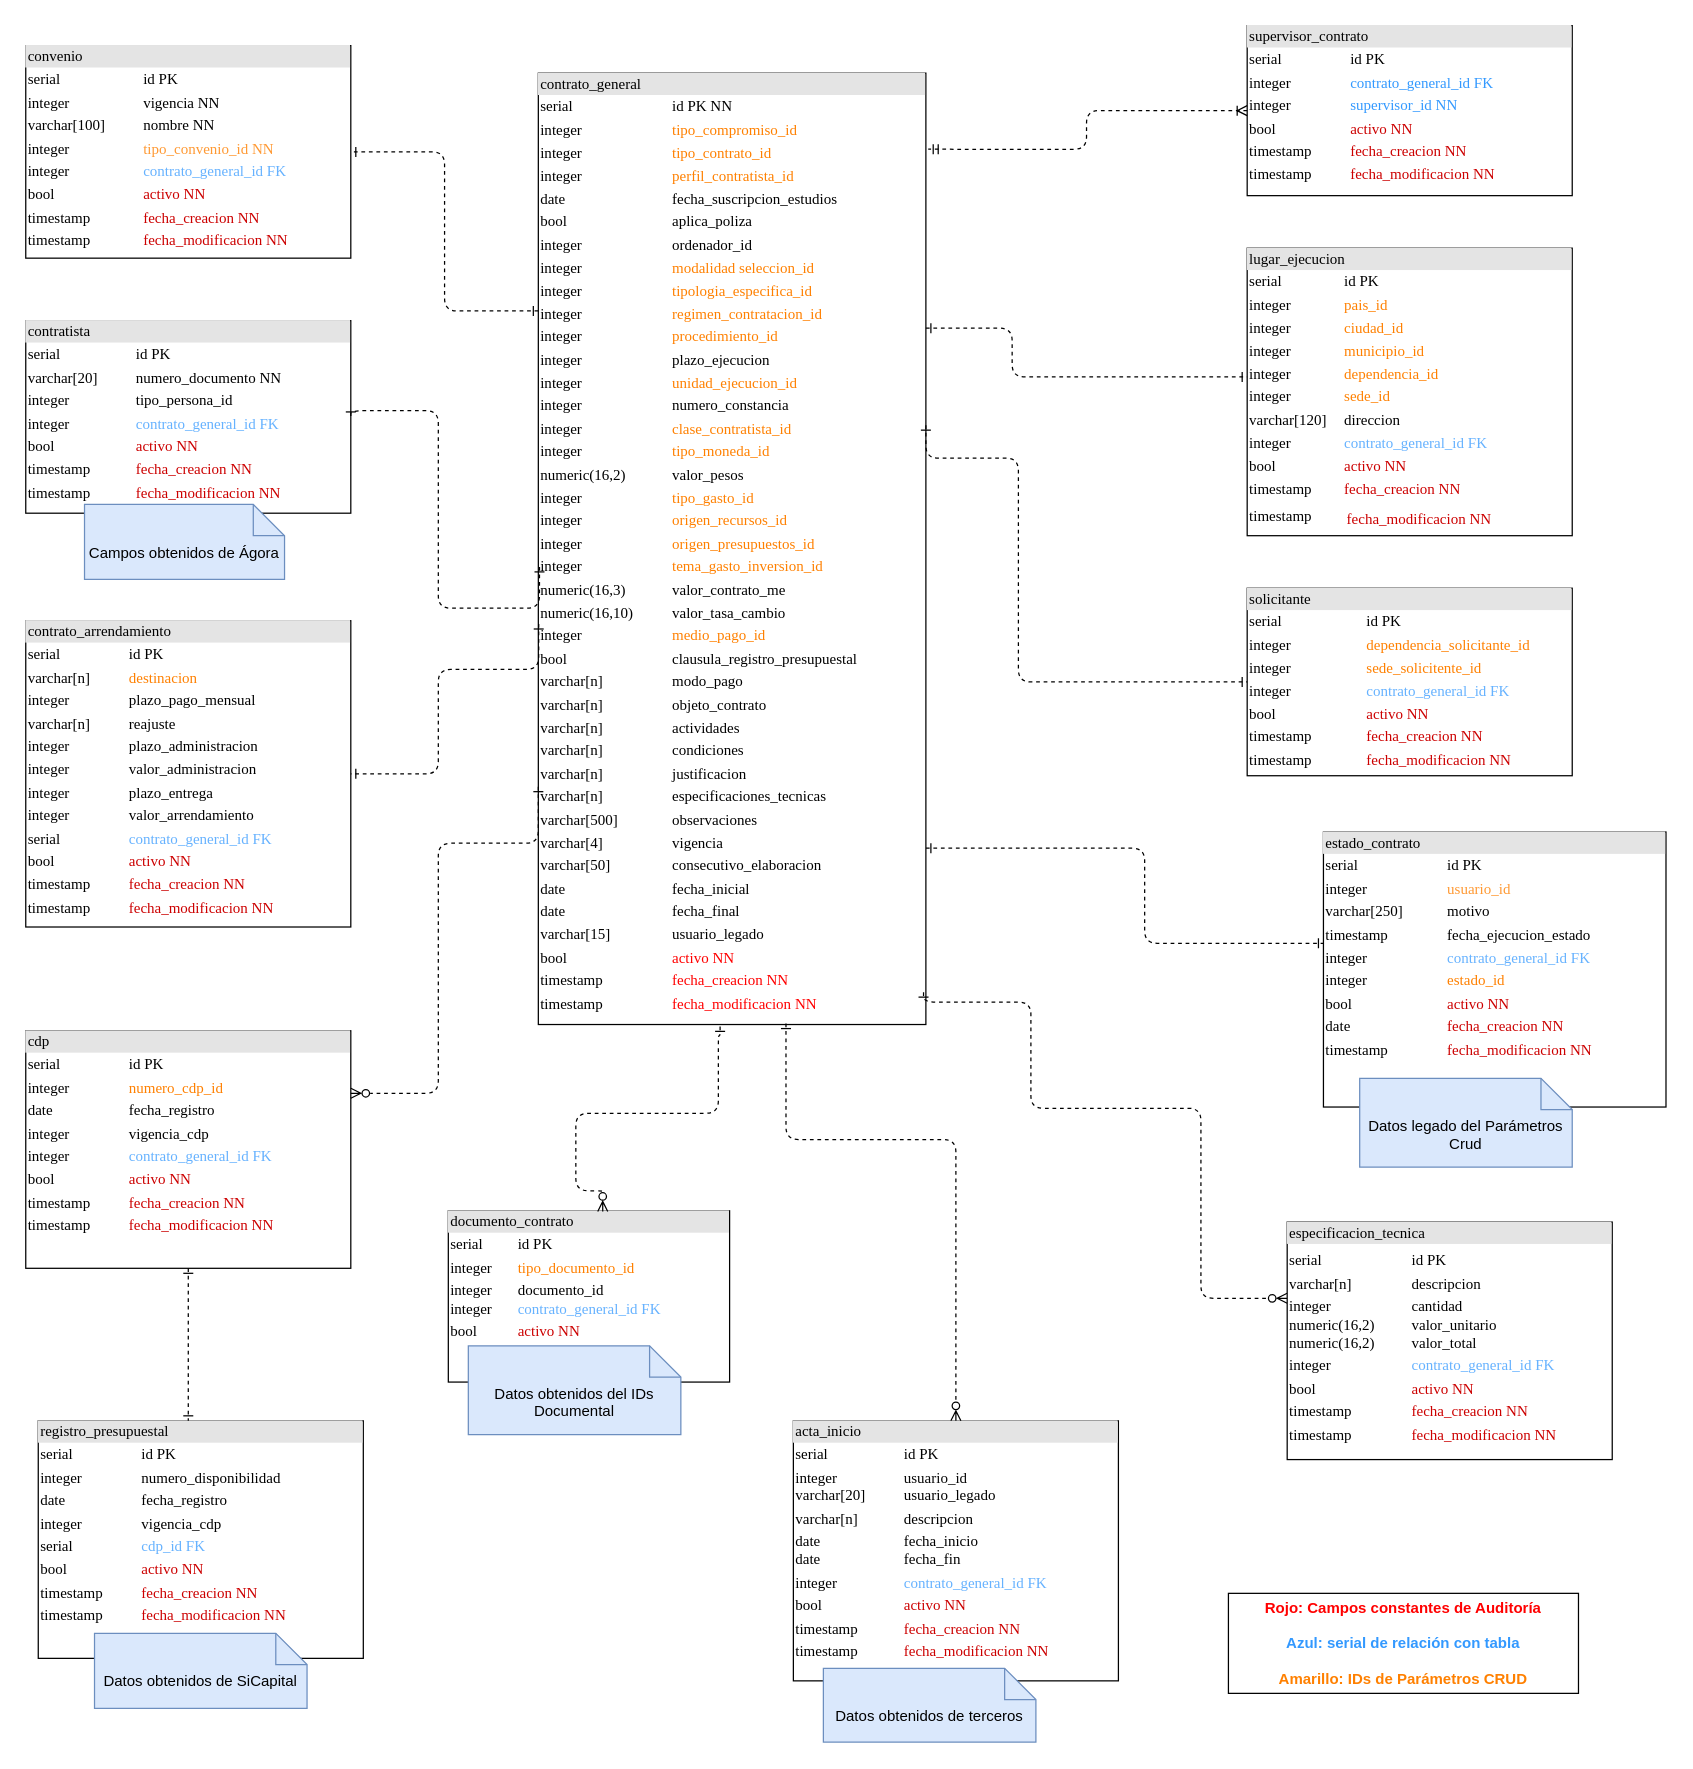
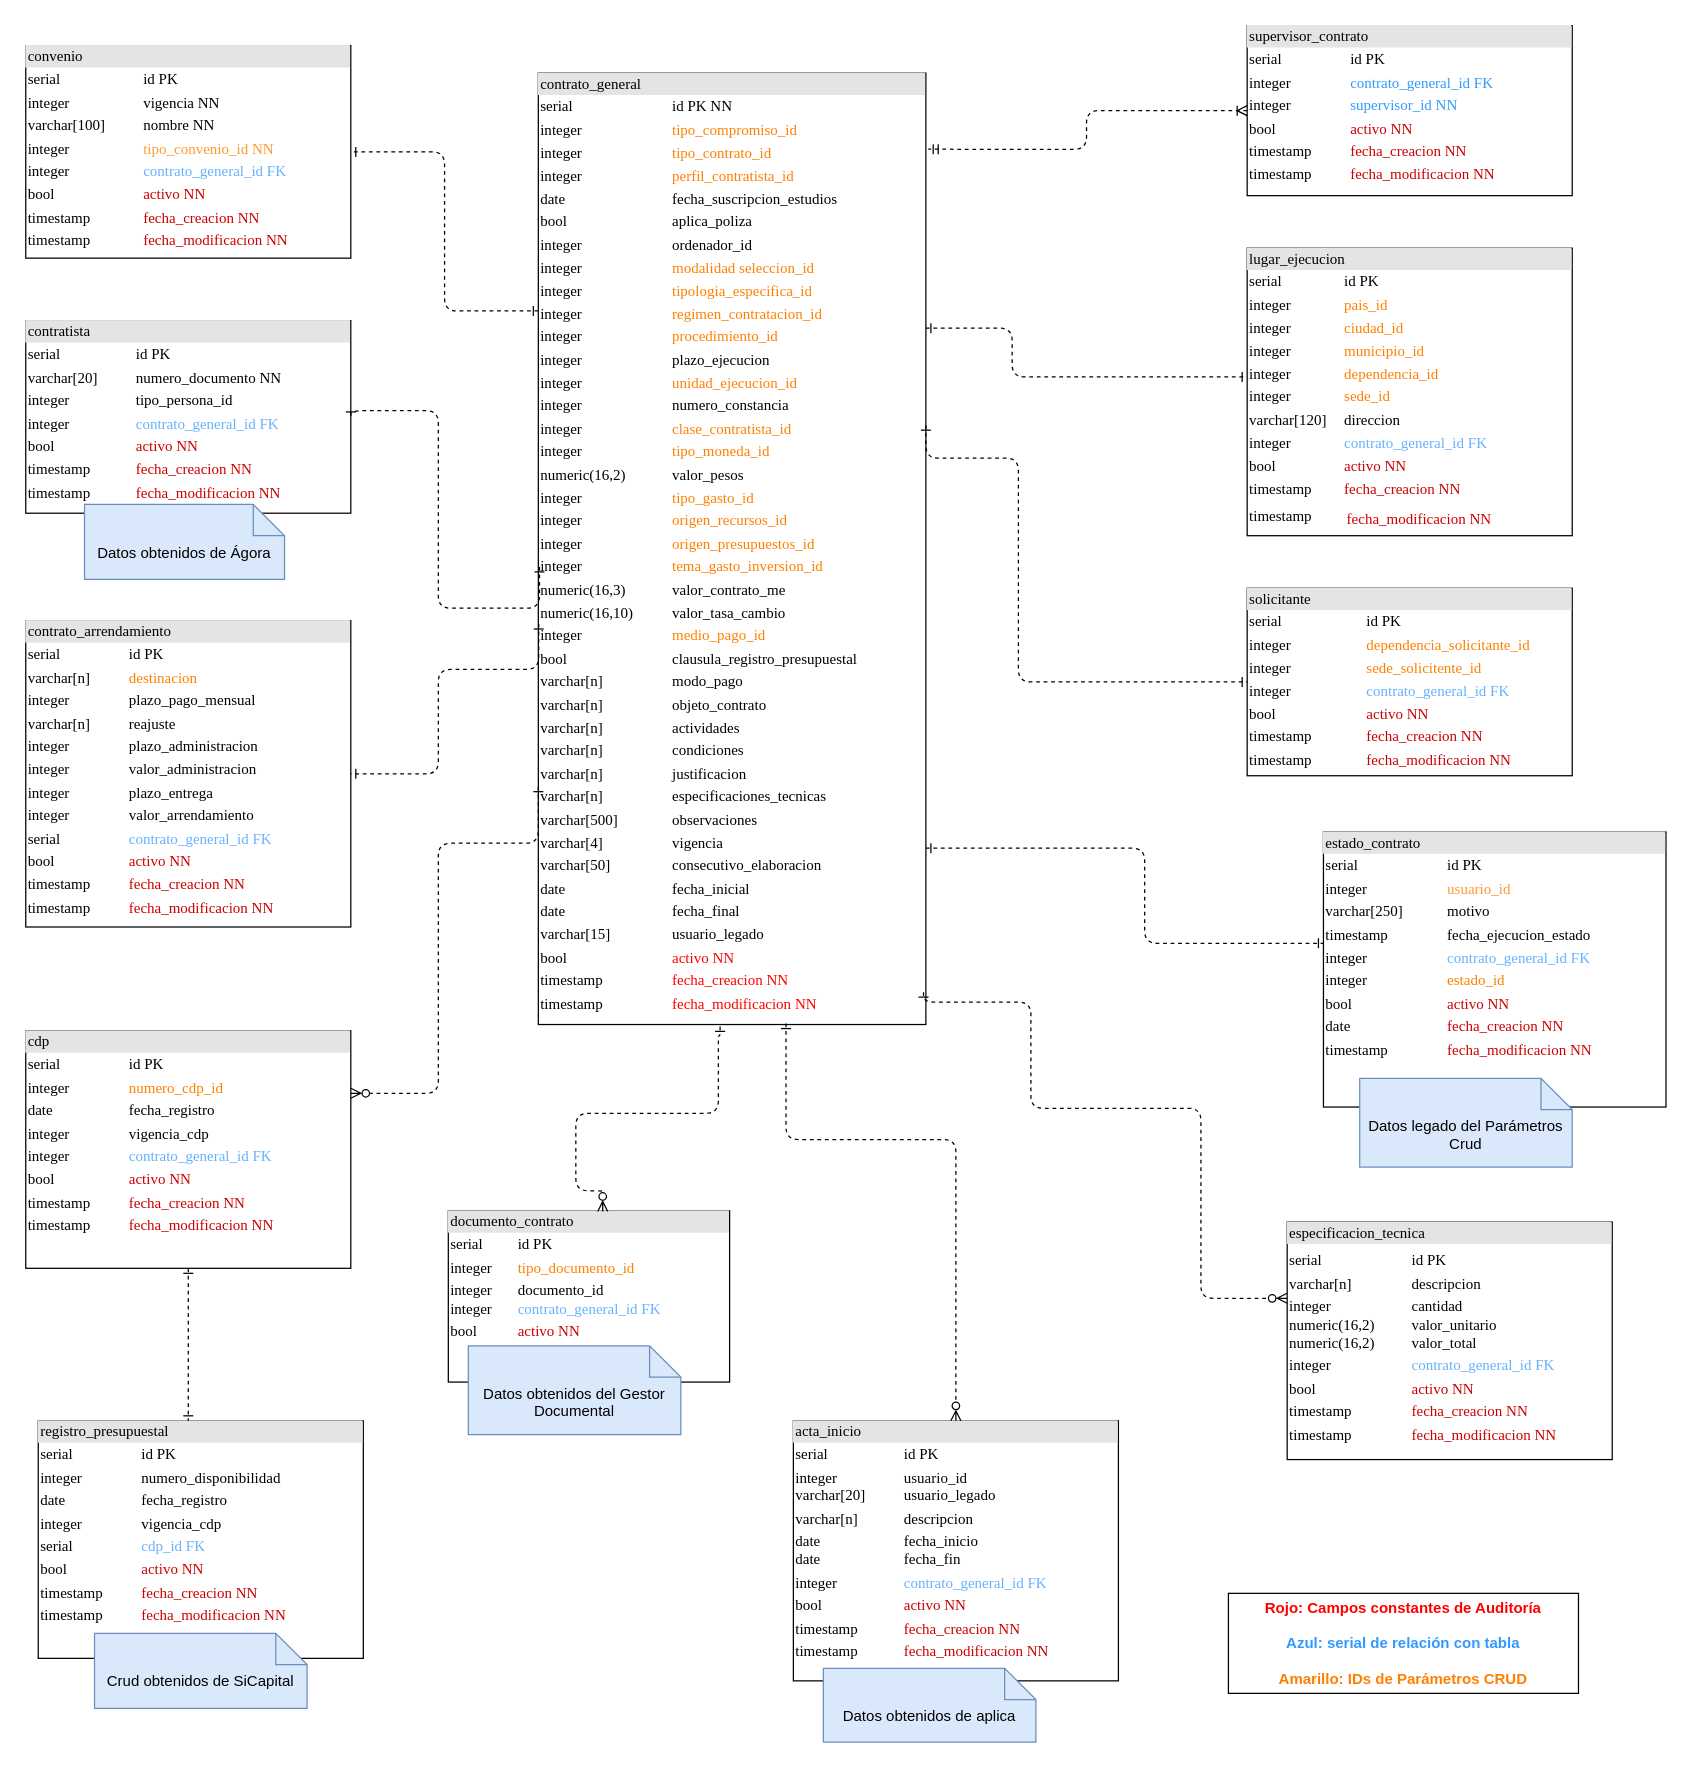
node "Campos obtenidos de Ágora": label "Campos obtenidos de Ágora" -> "Datos obtenidos de Ágora"
node "Datos obtenidos del IDs Documental": label "Datos obtenidos del IDs Documental" -> "Datos obtenidos del Gestor Documental"
node "Datos obtenidos de SiCapital": label "Datos obtenidos de SiCapital" -> "Crud obtenidos de SiCapital"
node "Datos obtenidos de terceros": label "Datos obtenidos de terceros" -> "Datos obtenidos de aplica"
